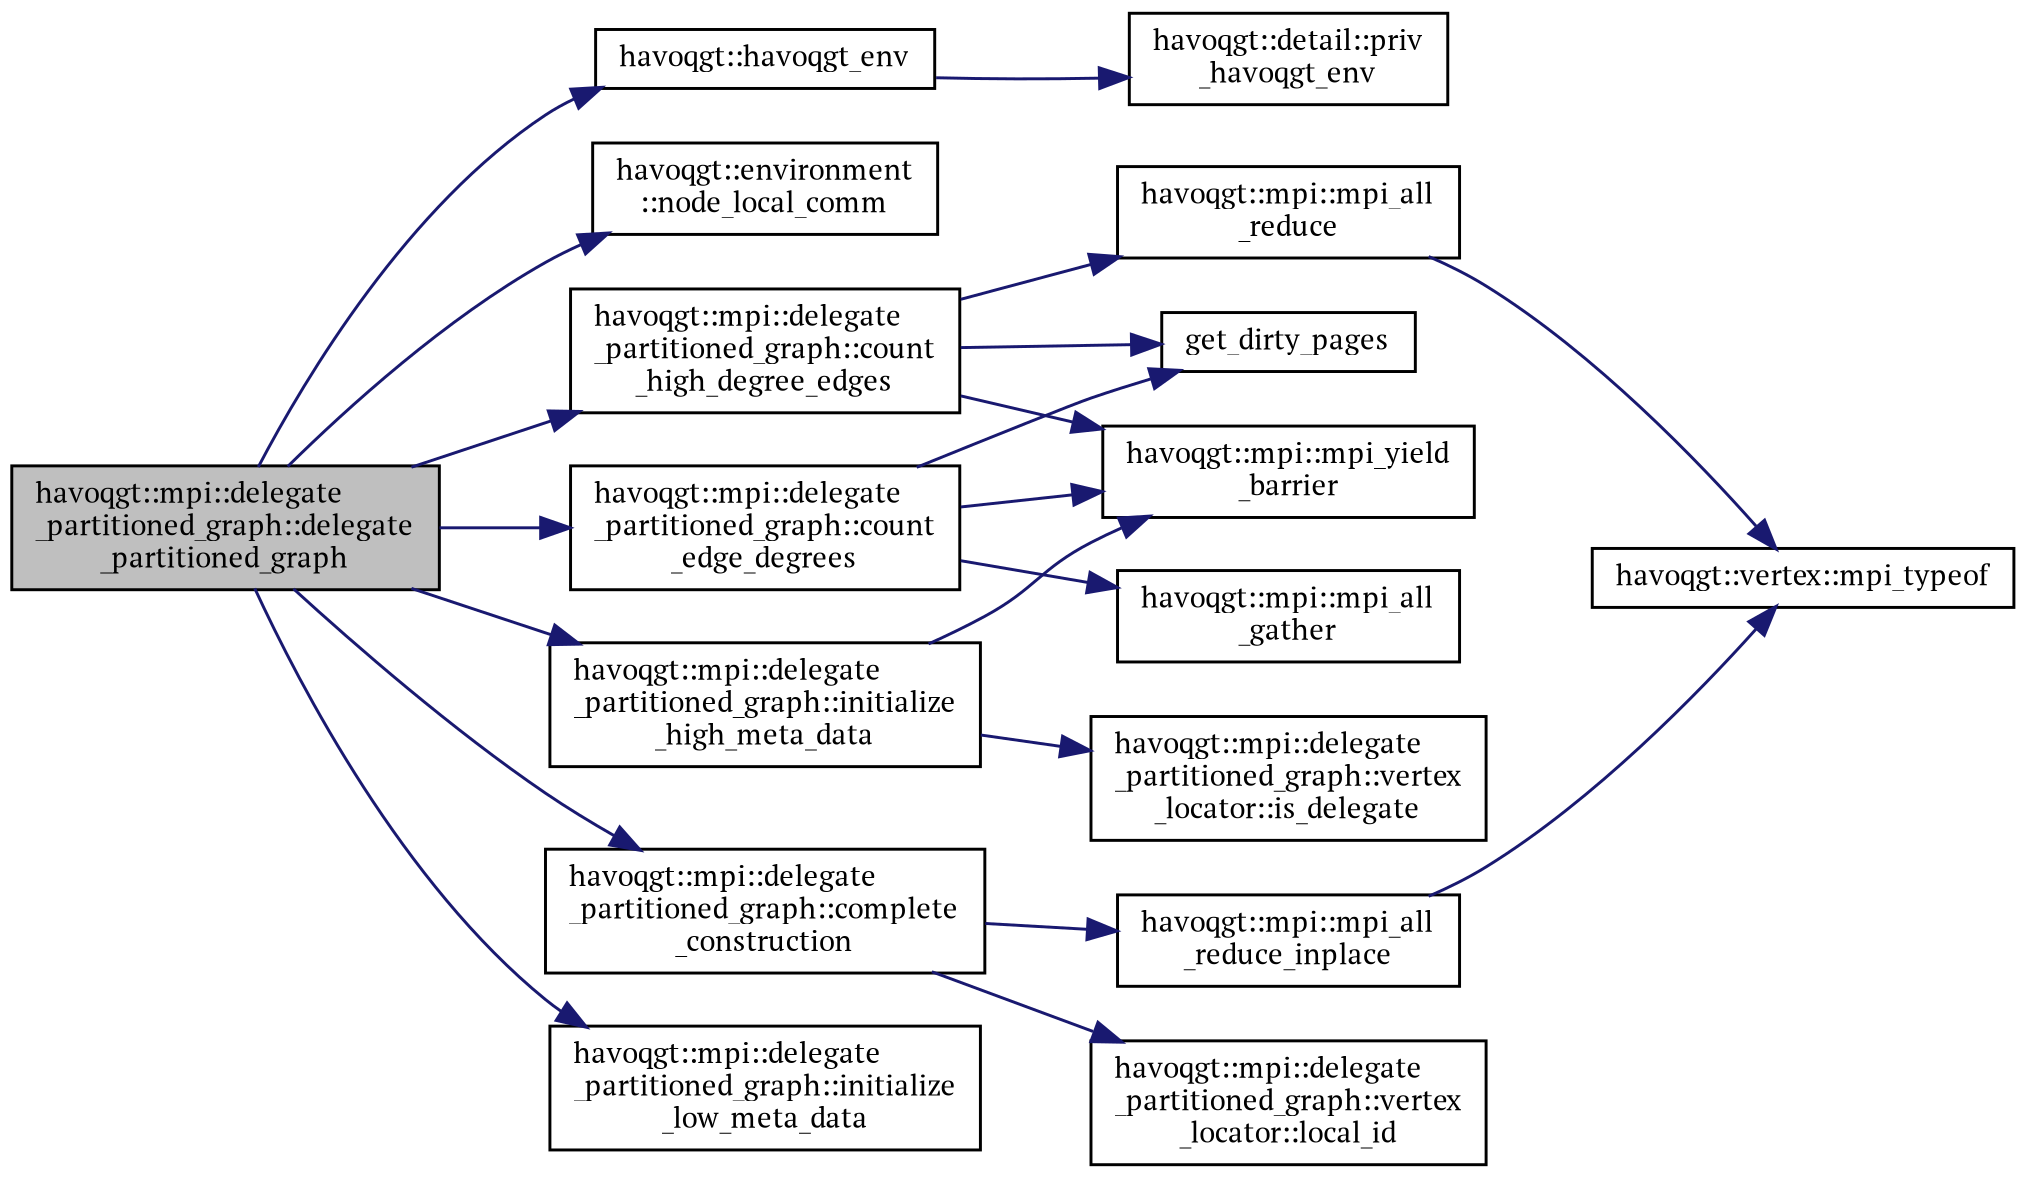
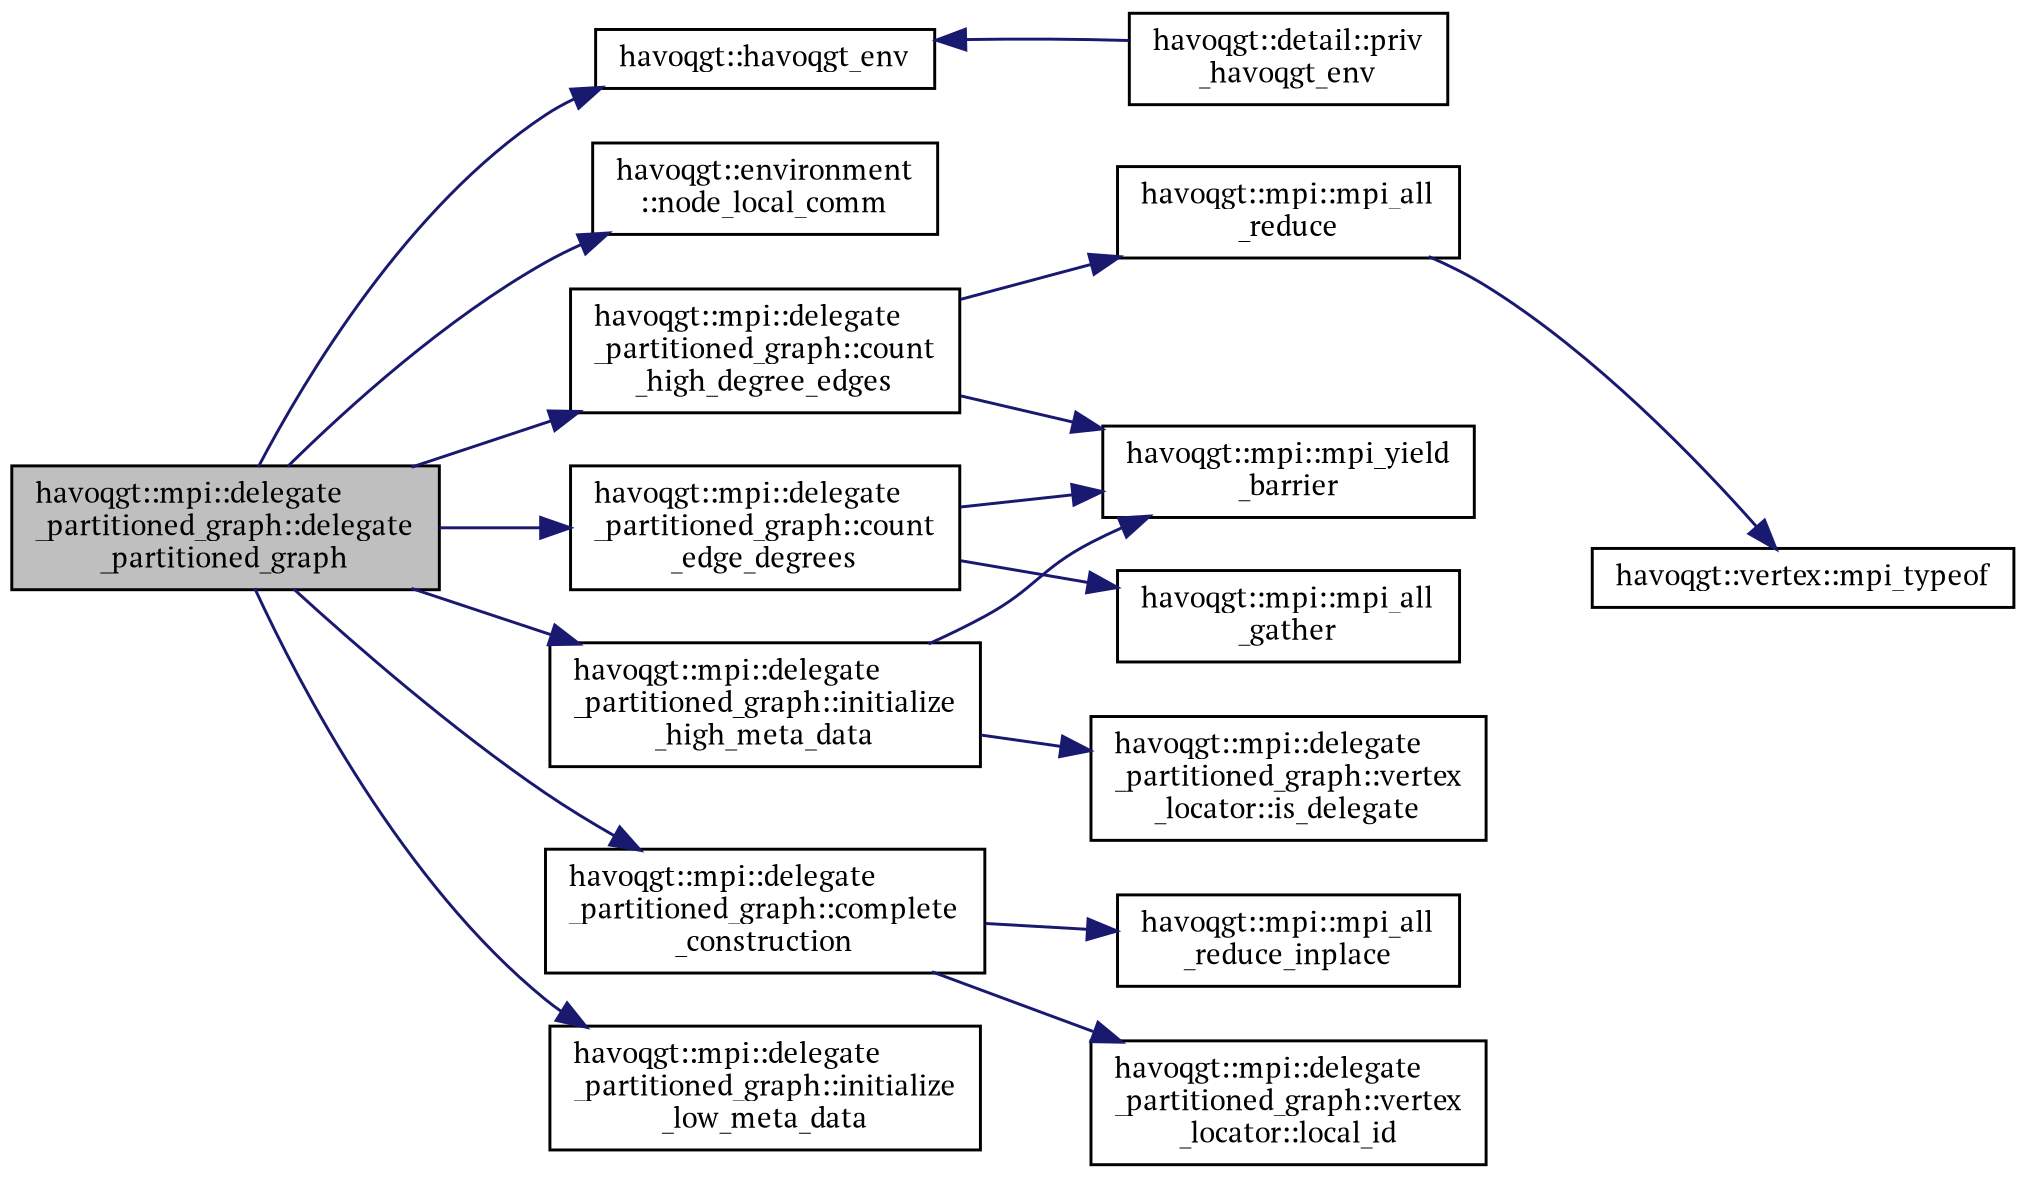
edge "havoqgt::havoqgt_env" -> "havoqgt::detail::priv _havoqgt_env": reversed
node "get_dirty_pages": removed
edge "havoqgt::mpi::mpi_all _reduce_inplace" -> "havoqgt::vertex::mpi_typeof": removed
